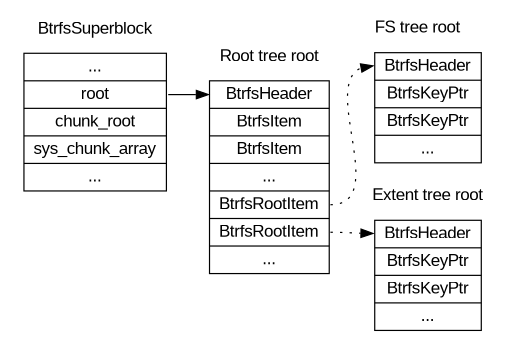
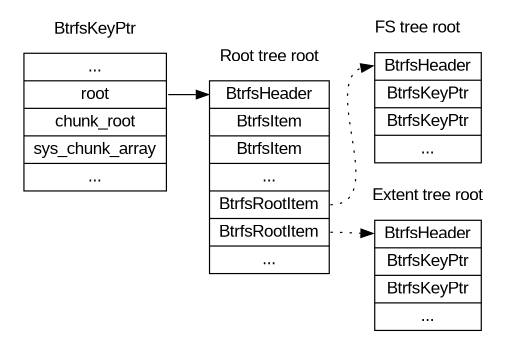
cluster "BtrfsSuperblock": label "BtrfsSuperblock" -> "BtrfsKeyPtr"
